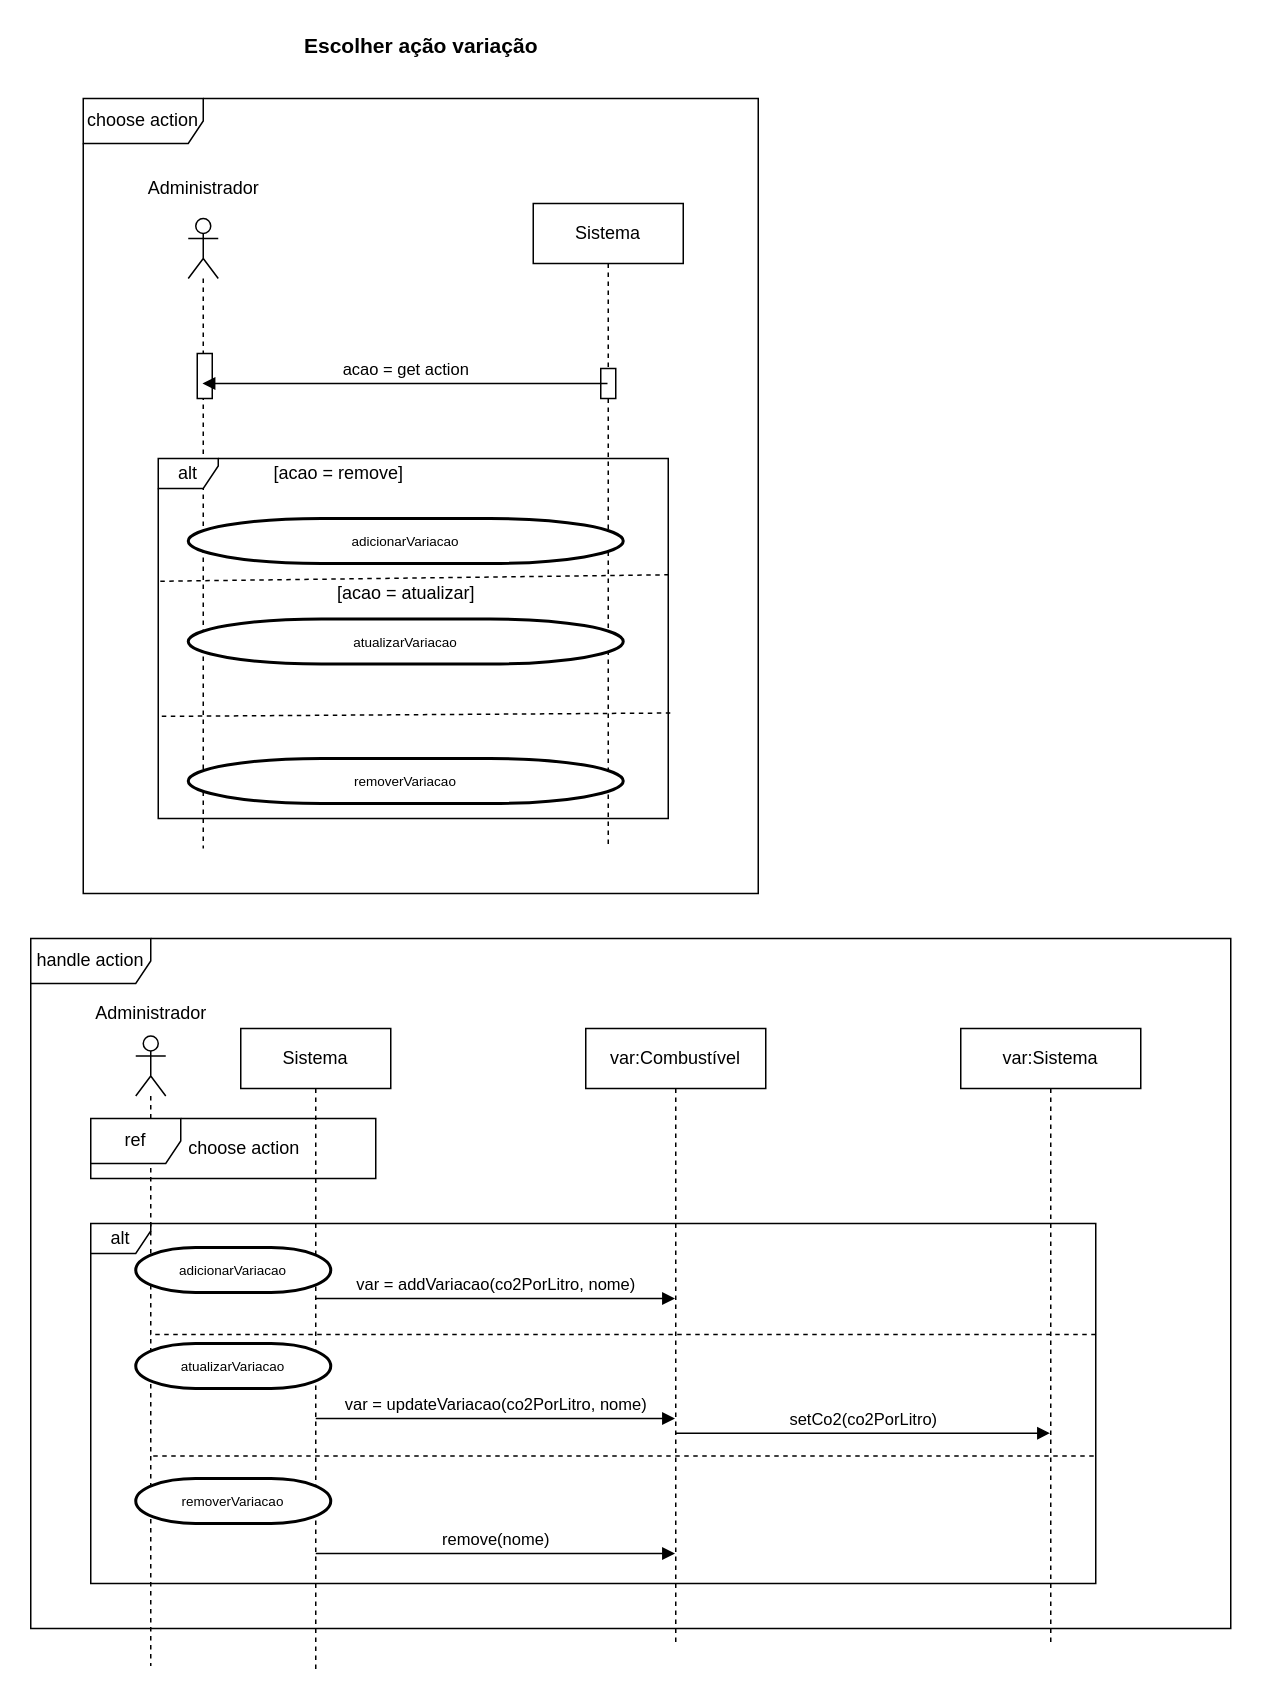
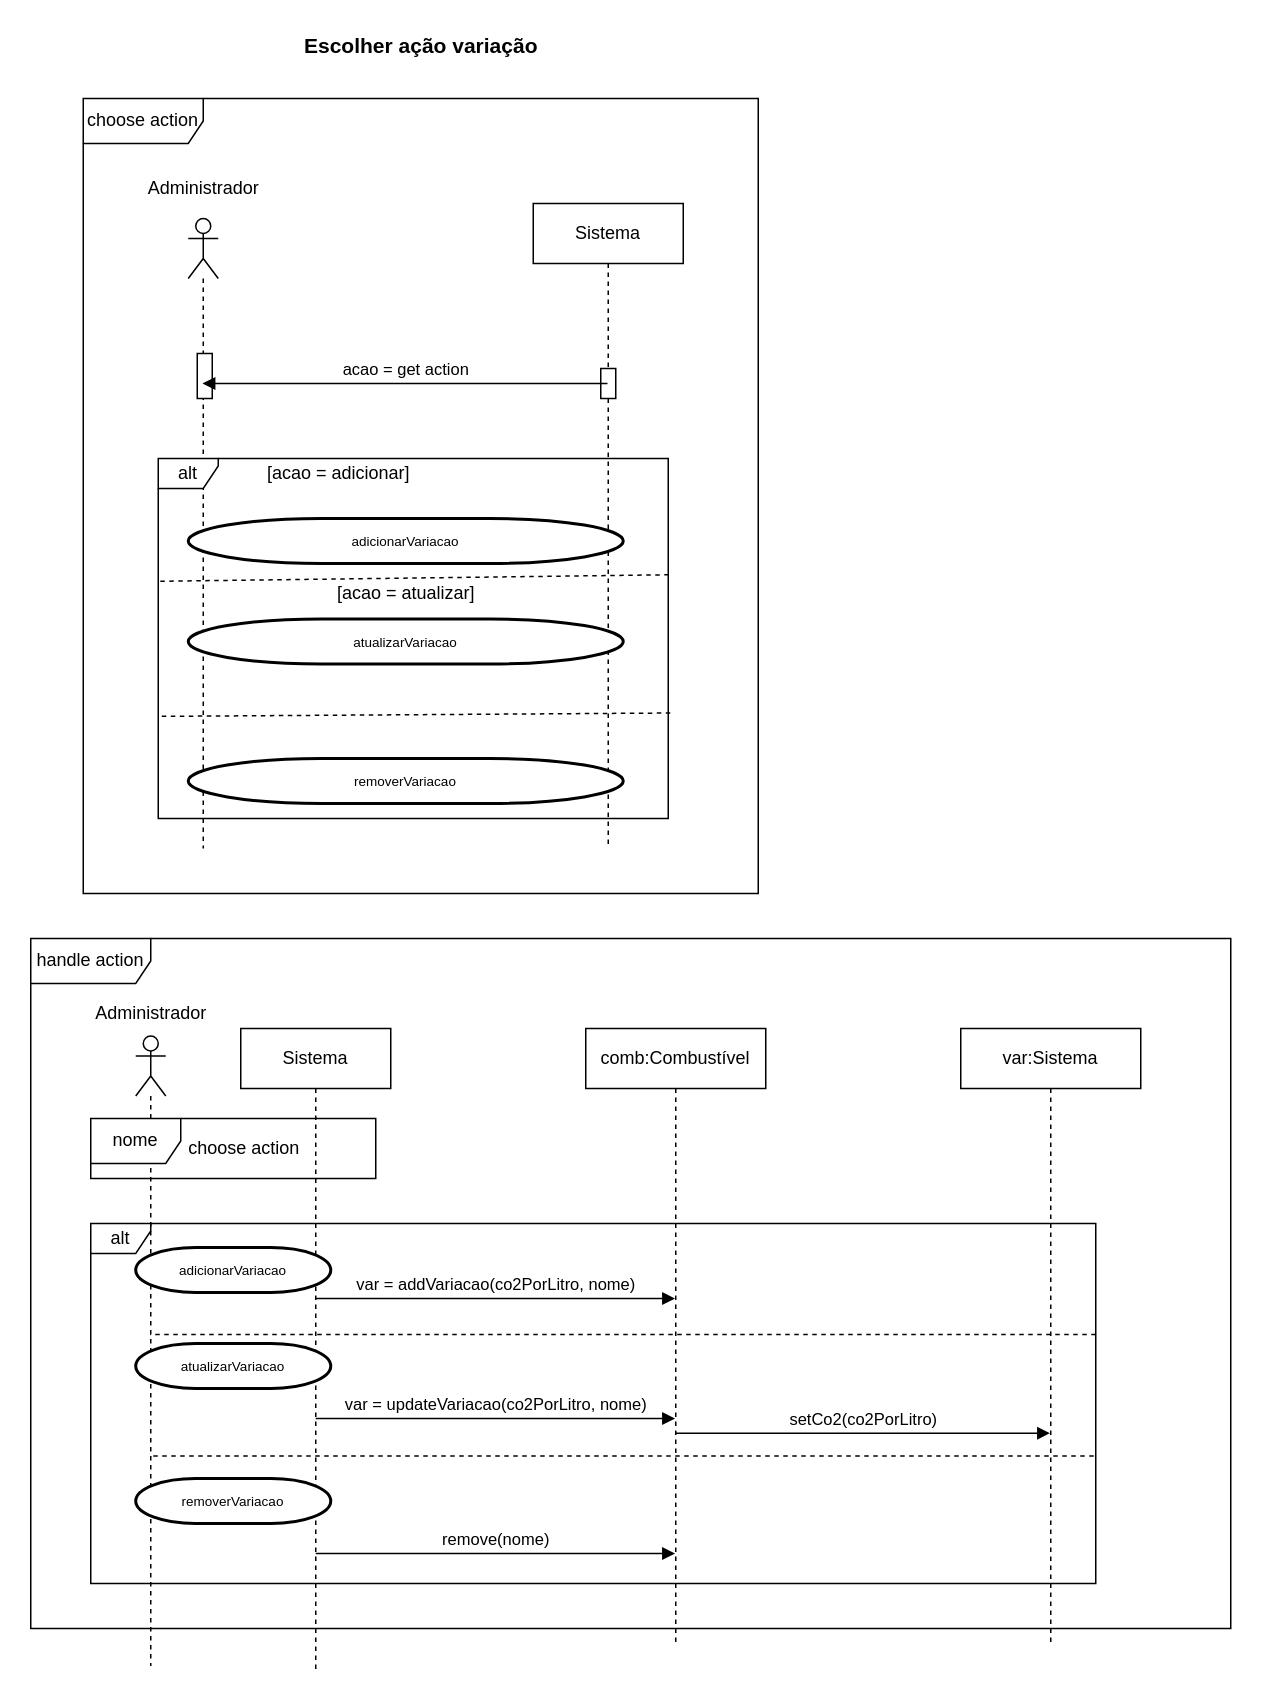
node "[acao = remove]": label "[acao = remove]" -> "[acao = adicionar]"
node "var:Combustível": label "var:Combustível" -> "comb:Combustível"
node "ref": label "ref" -> "nome"
